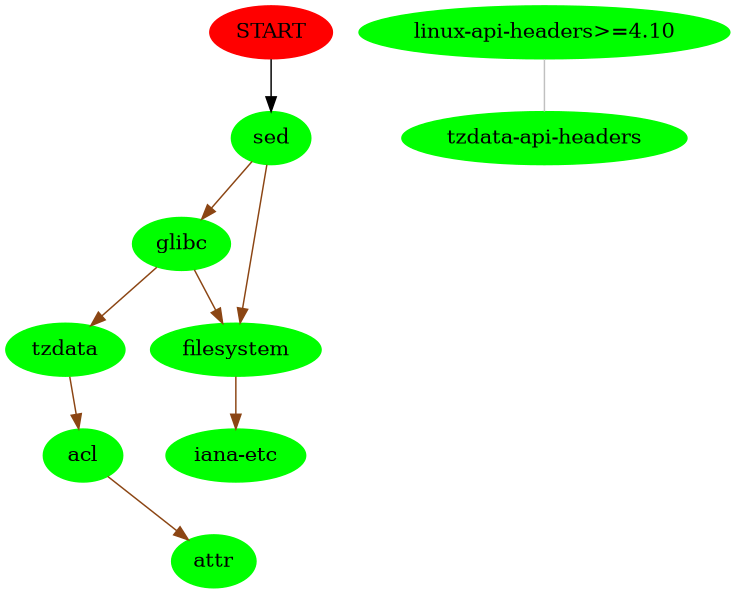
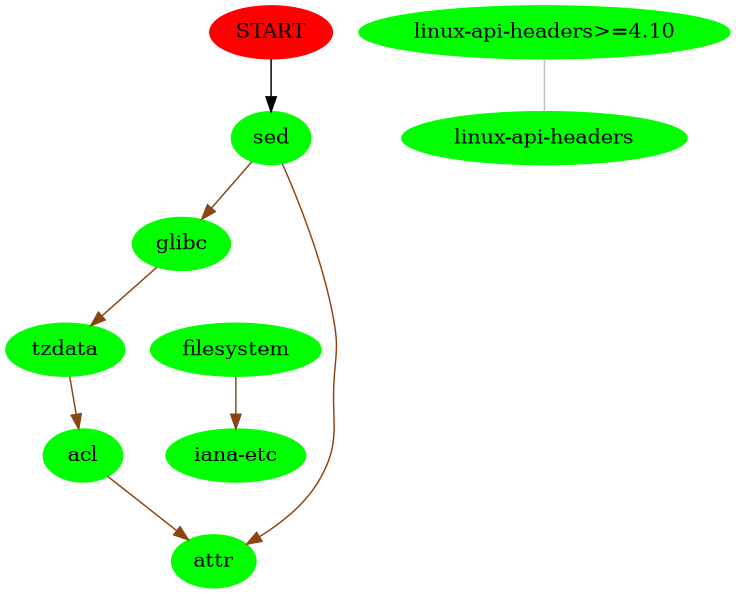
node "tzdata-api-headers": label "tzdata-api-headers" -> "linux-api-headers"
edge "sed" -> "filesystem": now "sed" -> "attr"
edge "glibc" -> "filesystem": removed
